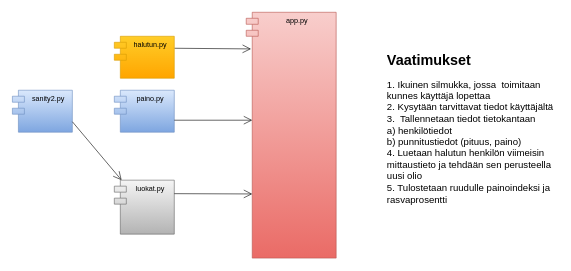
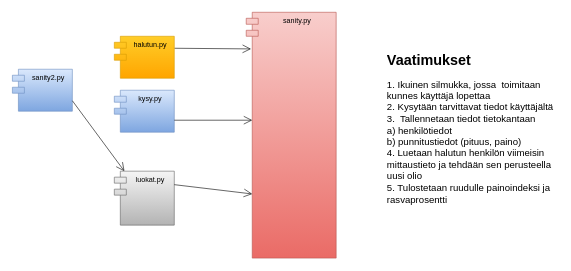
node "app.py": label "app.py" -> "sanity.py"
node "paino.py": label "paino.py" -> "kysy.py"
node "sanity2.py": moved (42, 111) -> (42, 90)
node "luokat.py": moved (144, 207) -> (144, 198)
